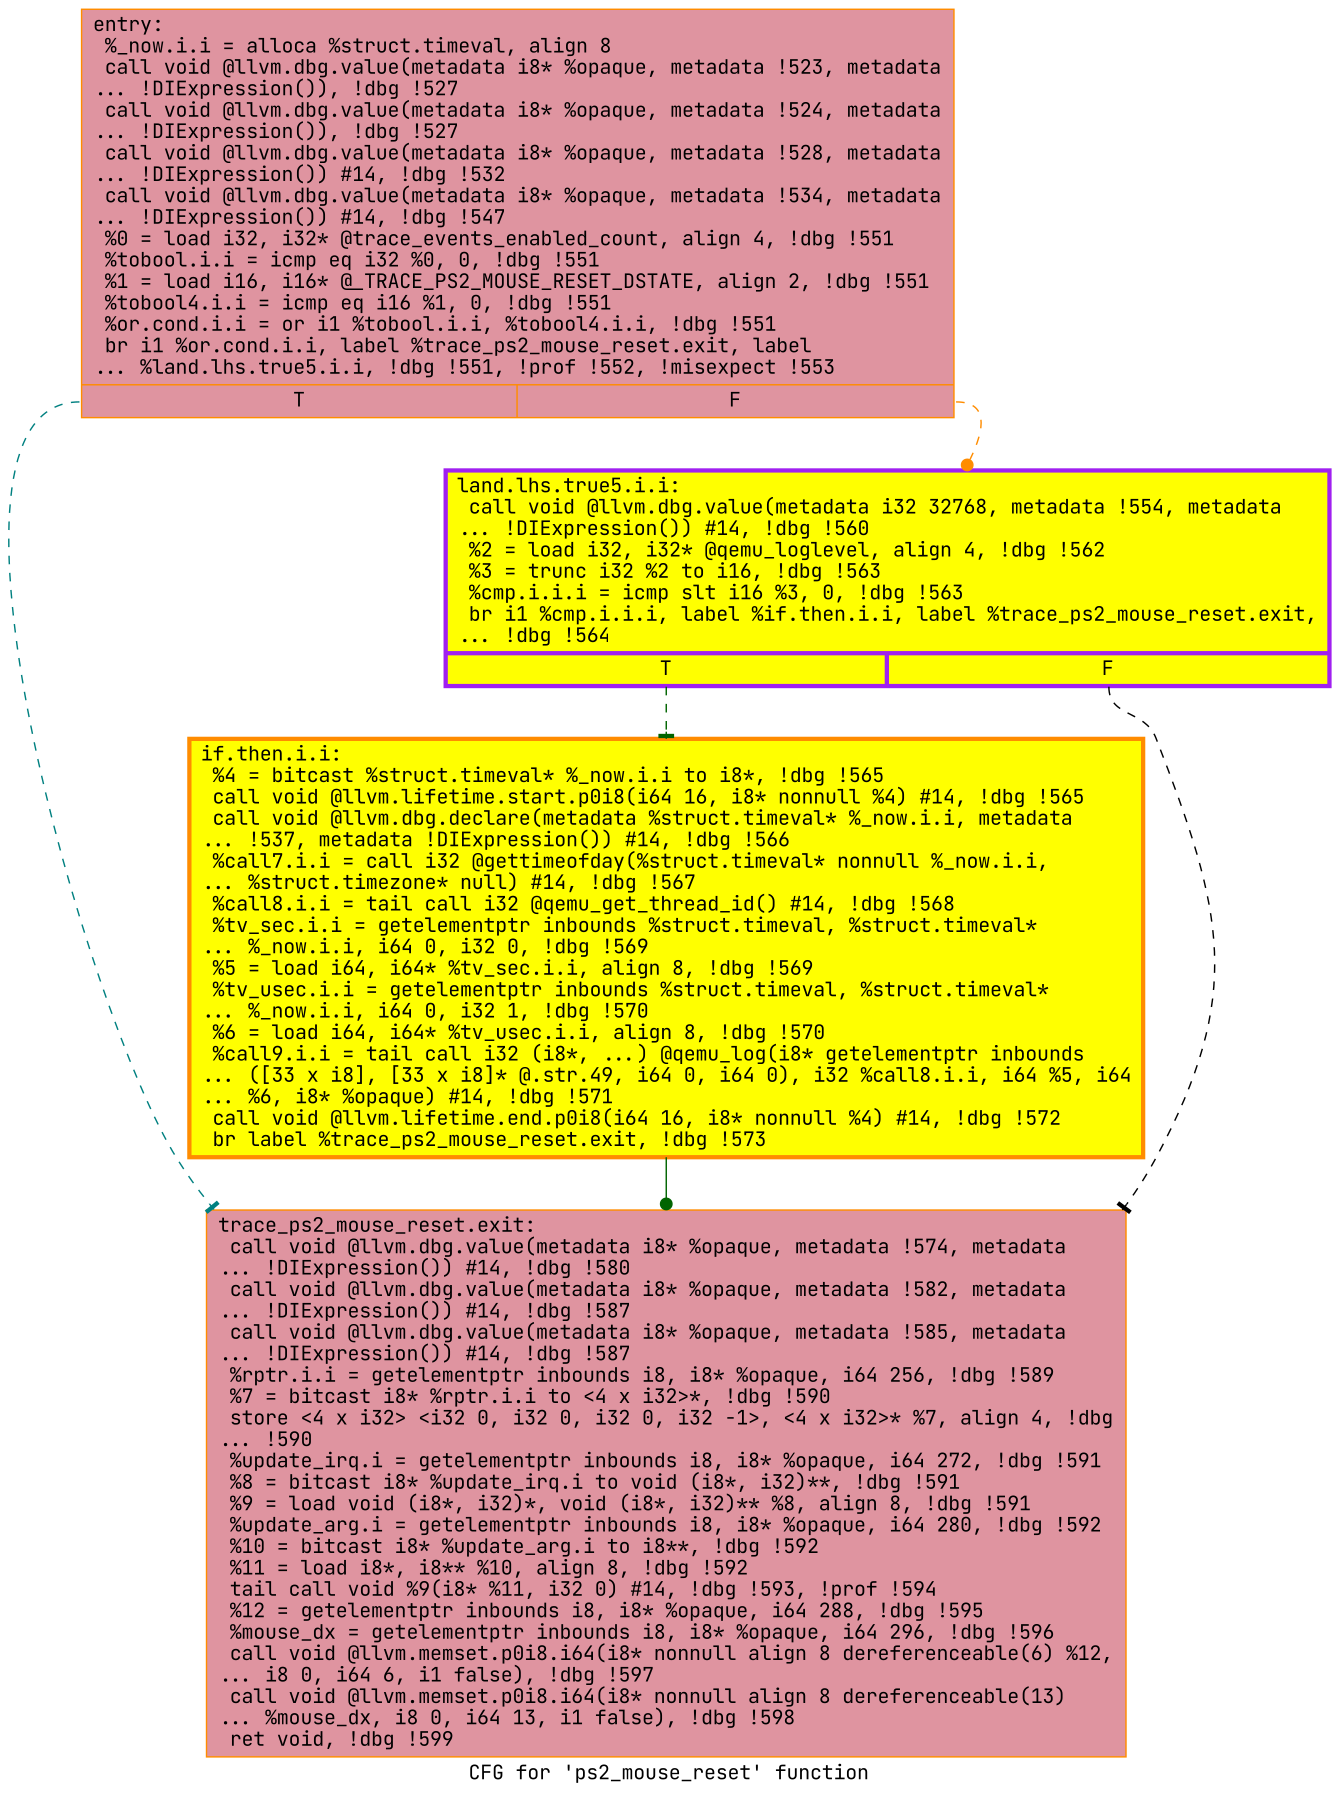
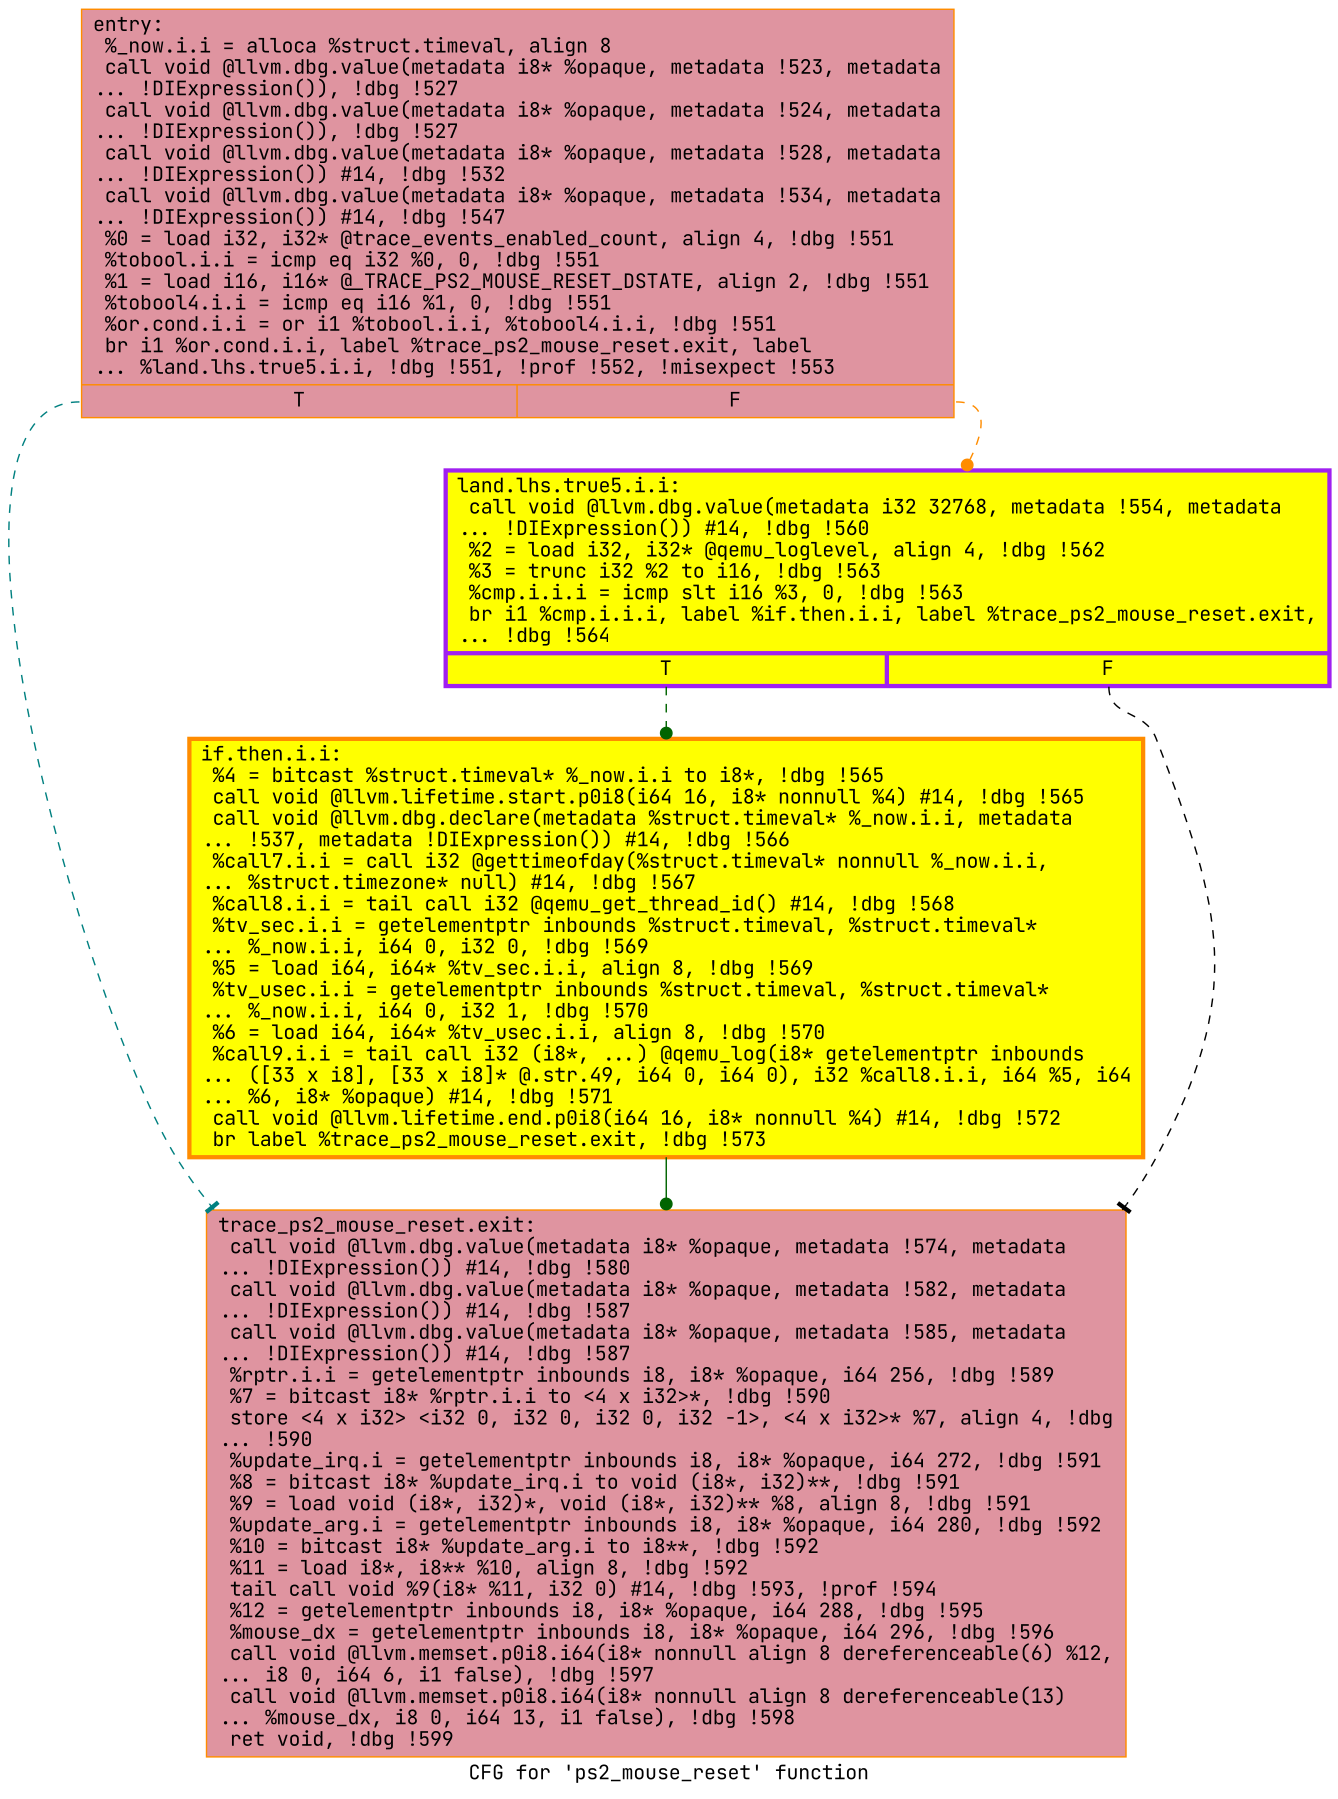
edge "land.lhs.true5.i.i:" -> "if.then.i.i:": arrowhead tee -> dot
